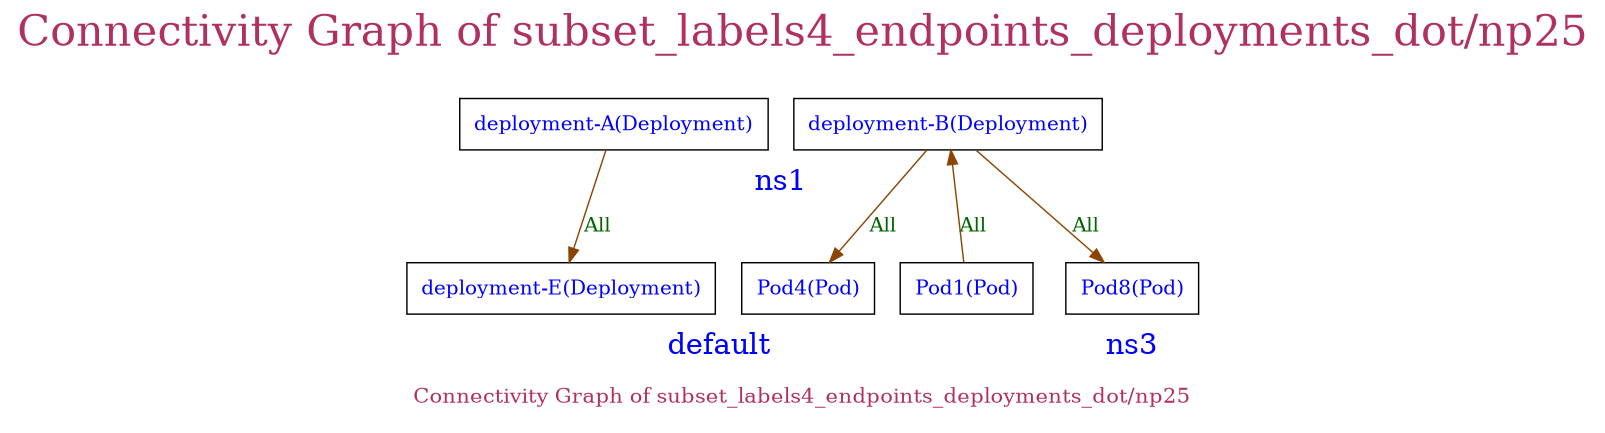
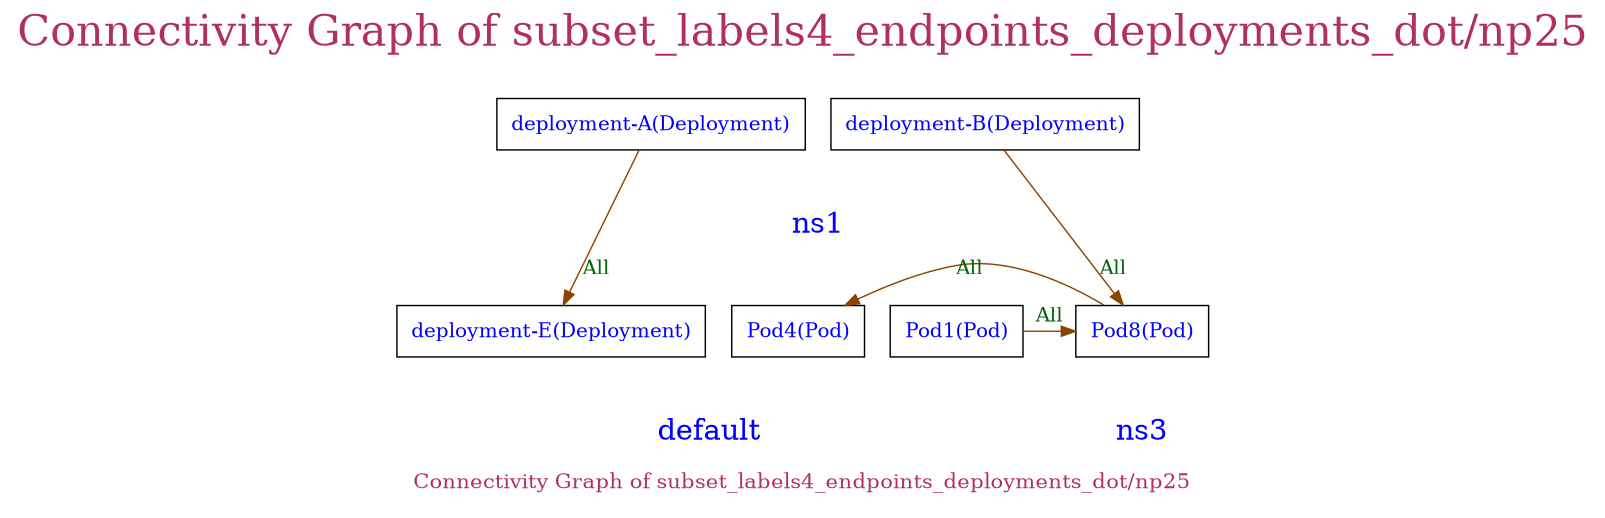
edge "deployment-B(Deployment)" -- "Pod4(Pod)": now "Pod8(Pod)" -- "Pod4(Pod)"
edge "deployment-B(Deployment)" -- "Pod1(Pod)": now "Pod8(Pod)" -- "Pod1(Pod)"
